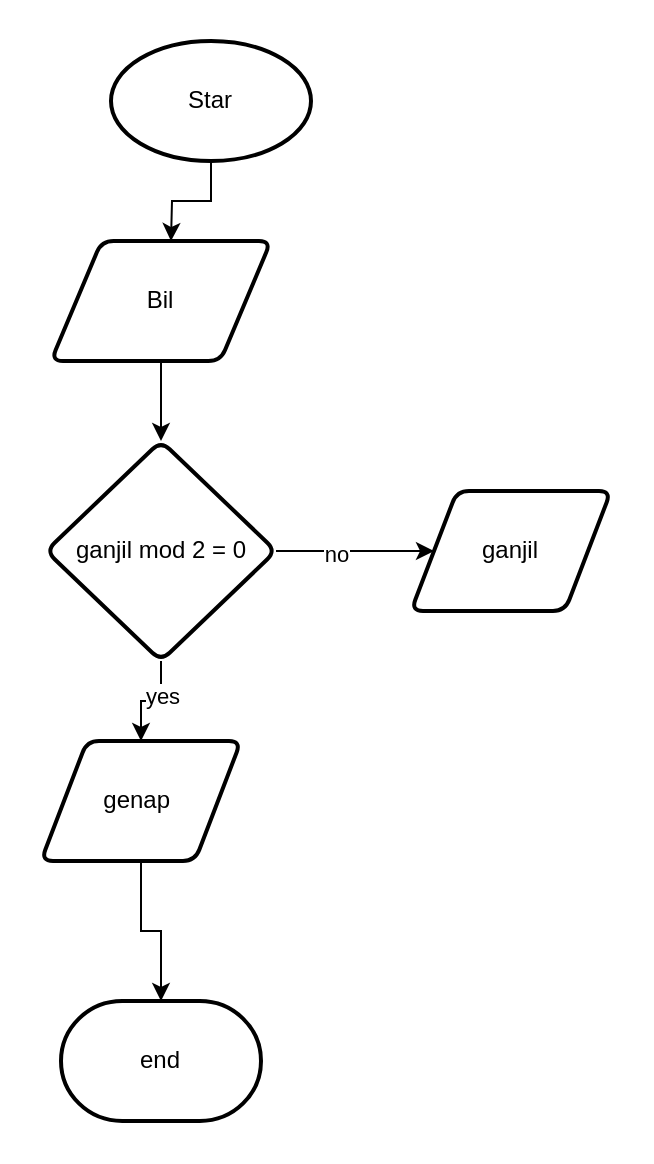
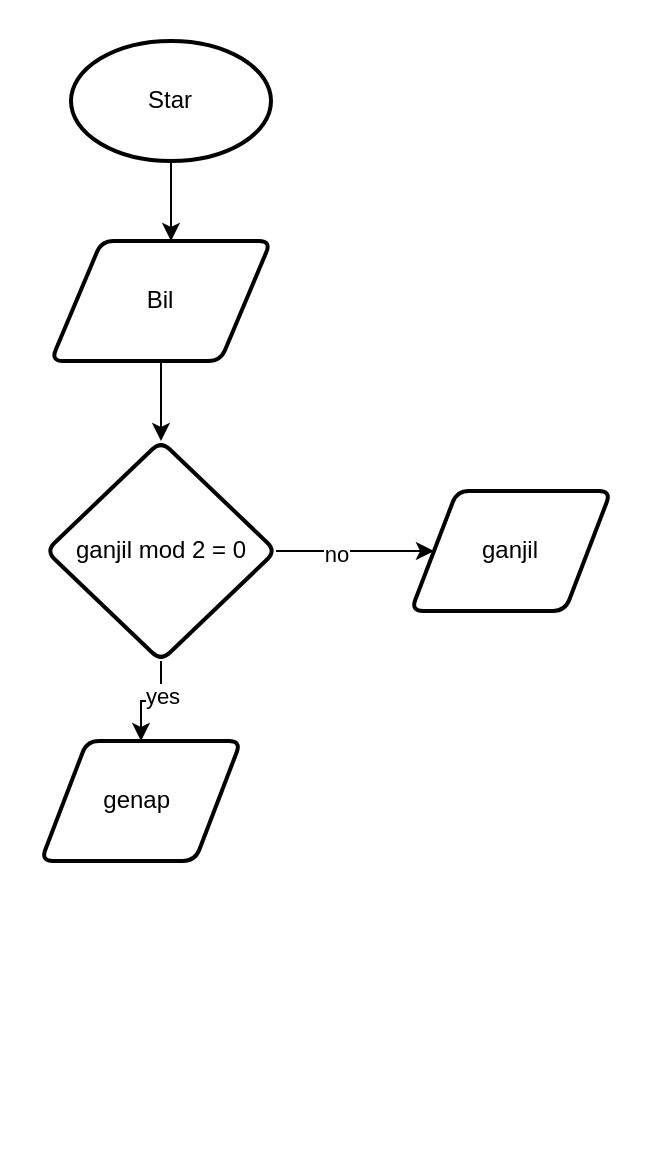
node "Star": moved (211, 101) -> (171, 101)
edge "genap" -> "end": removed
node "end": removed
